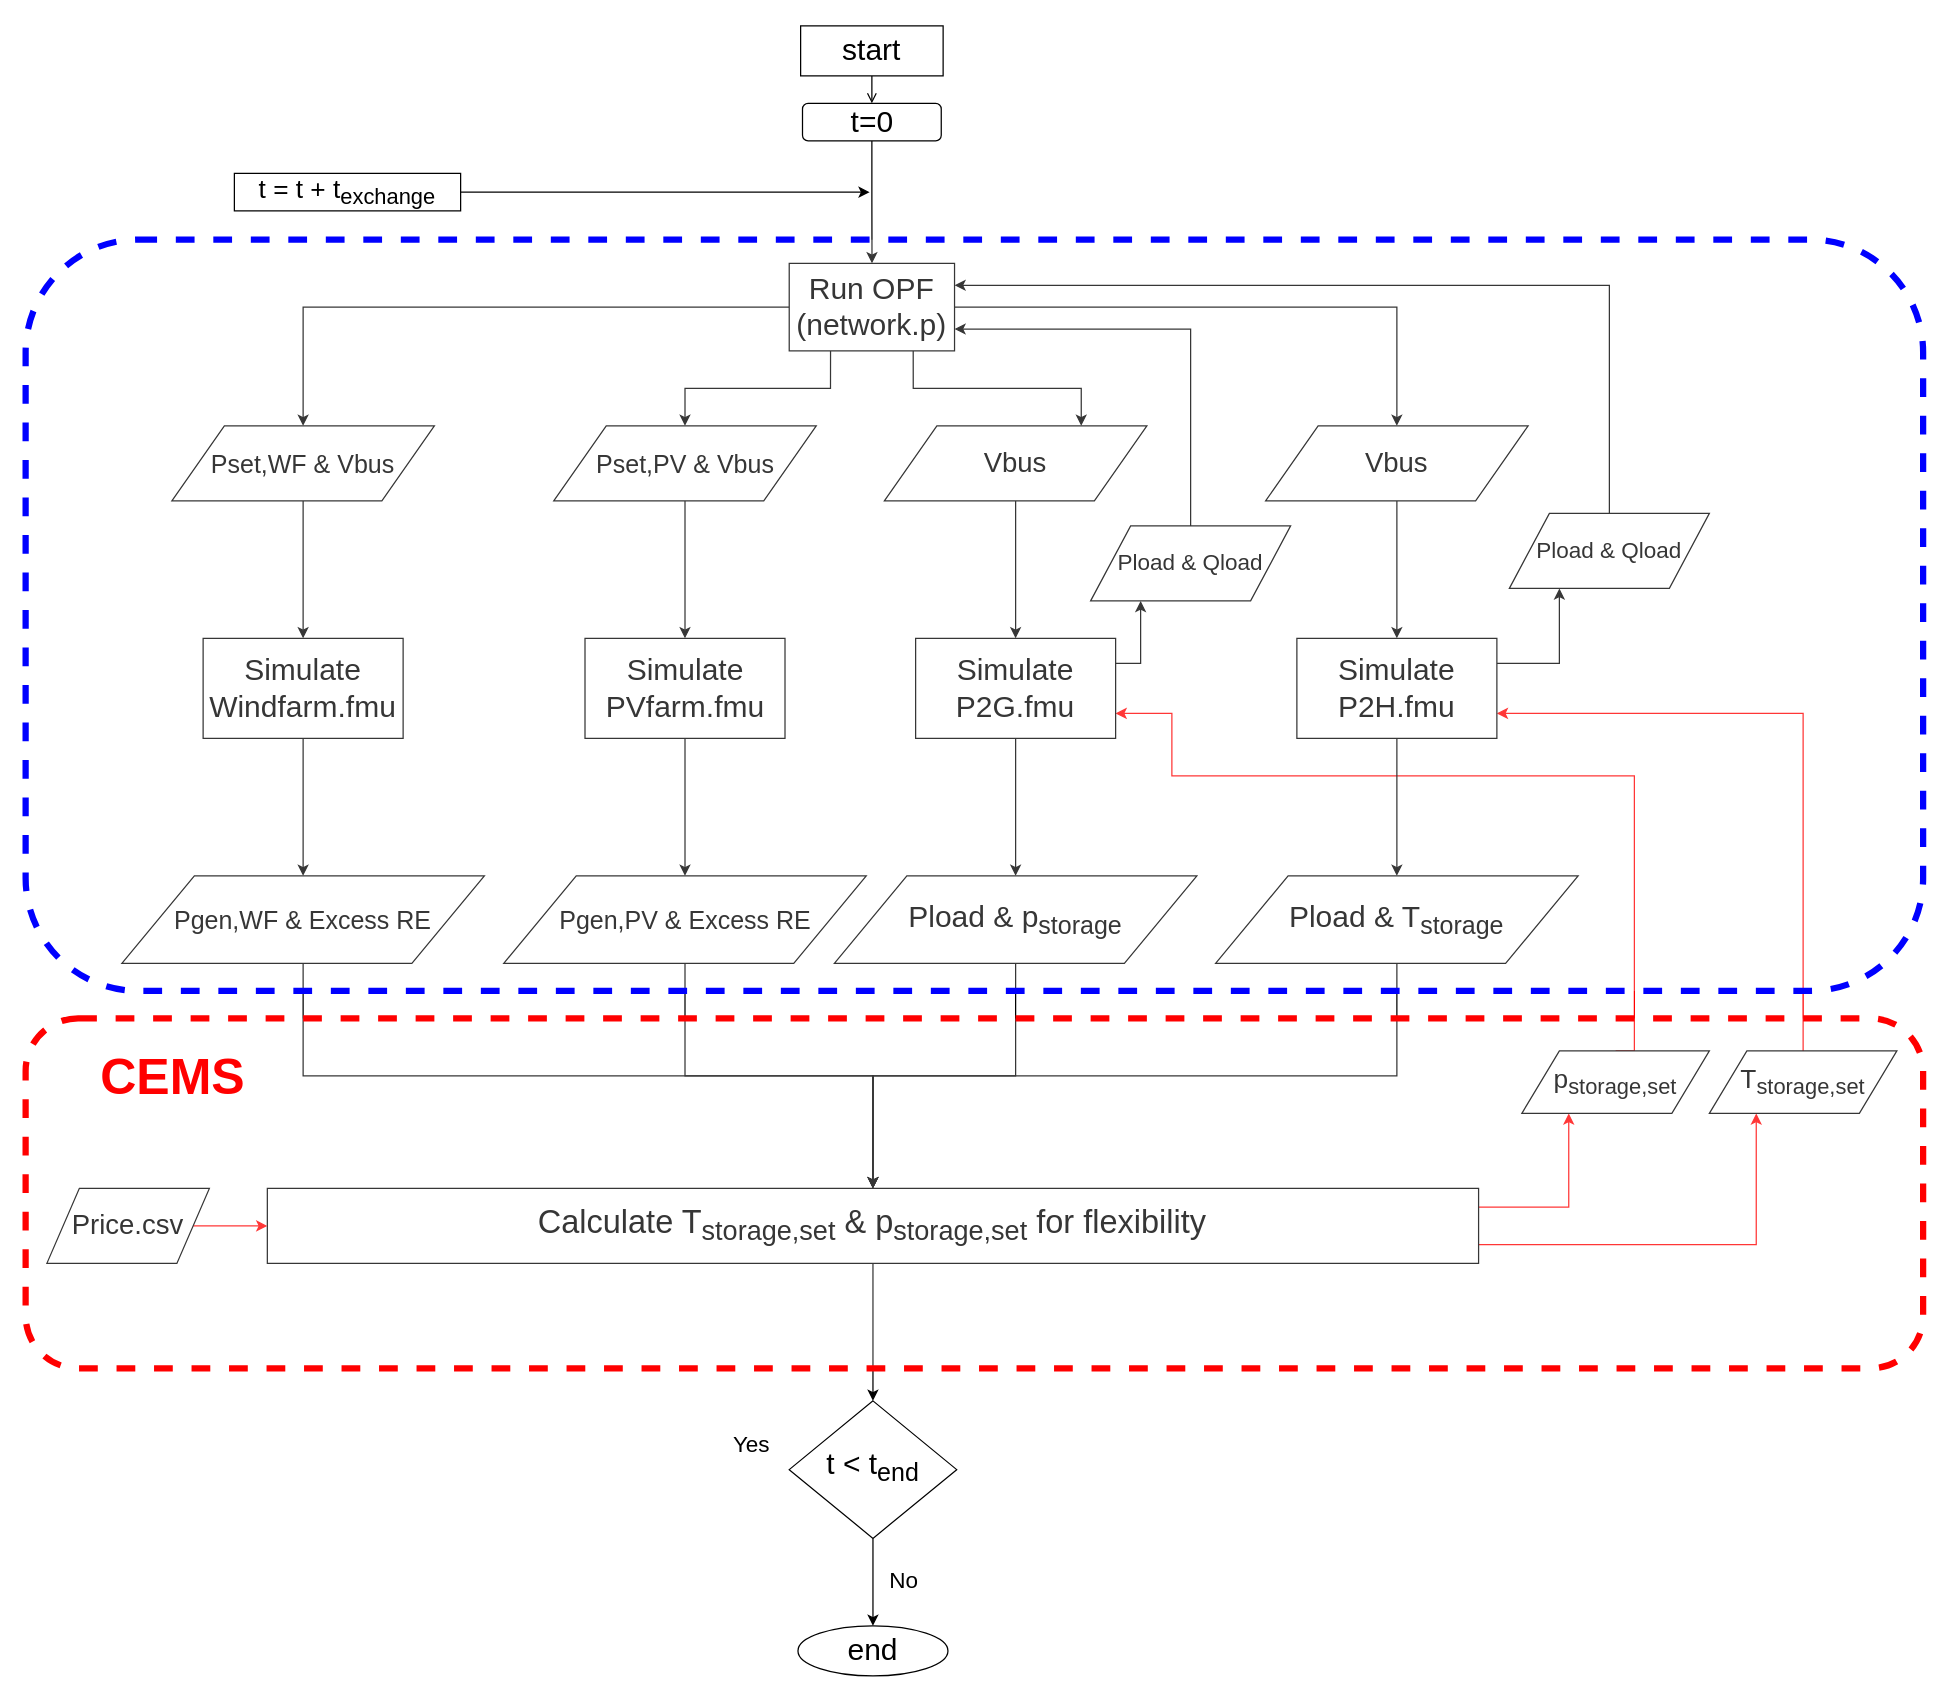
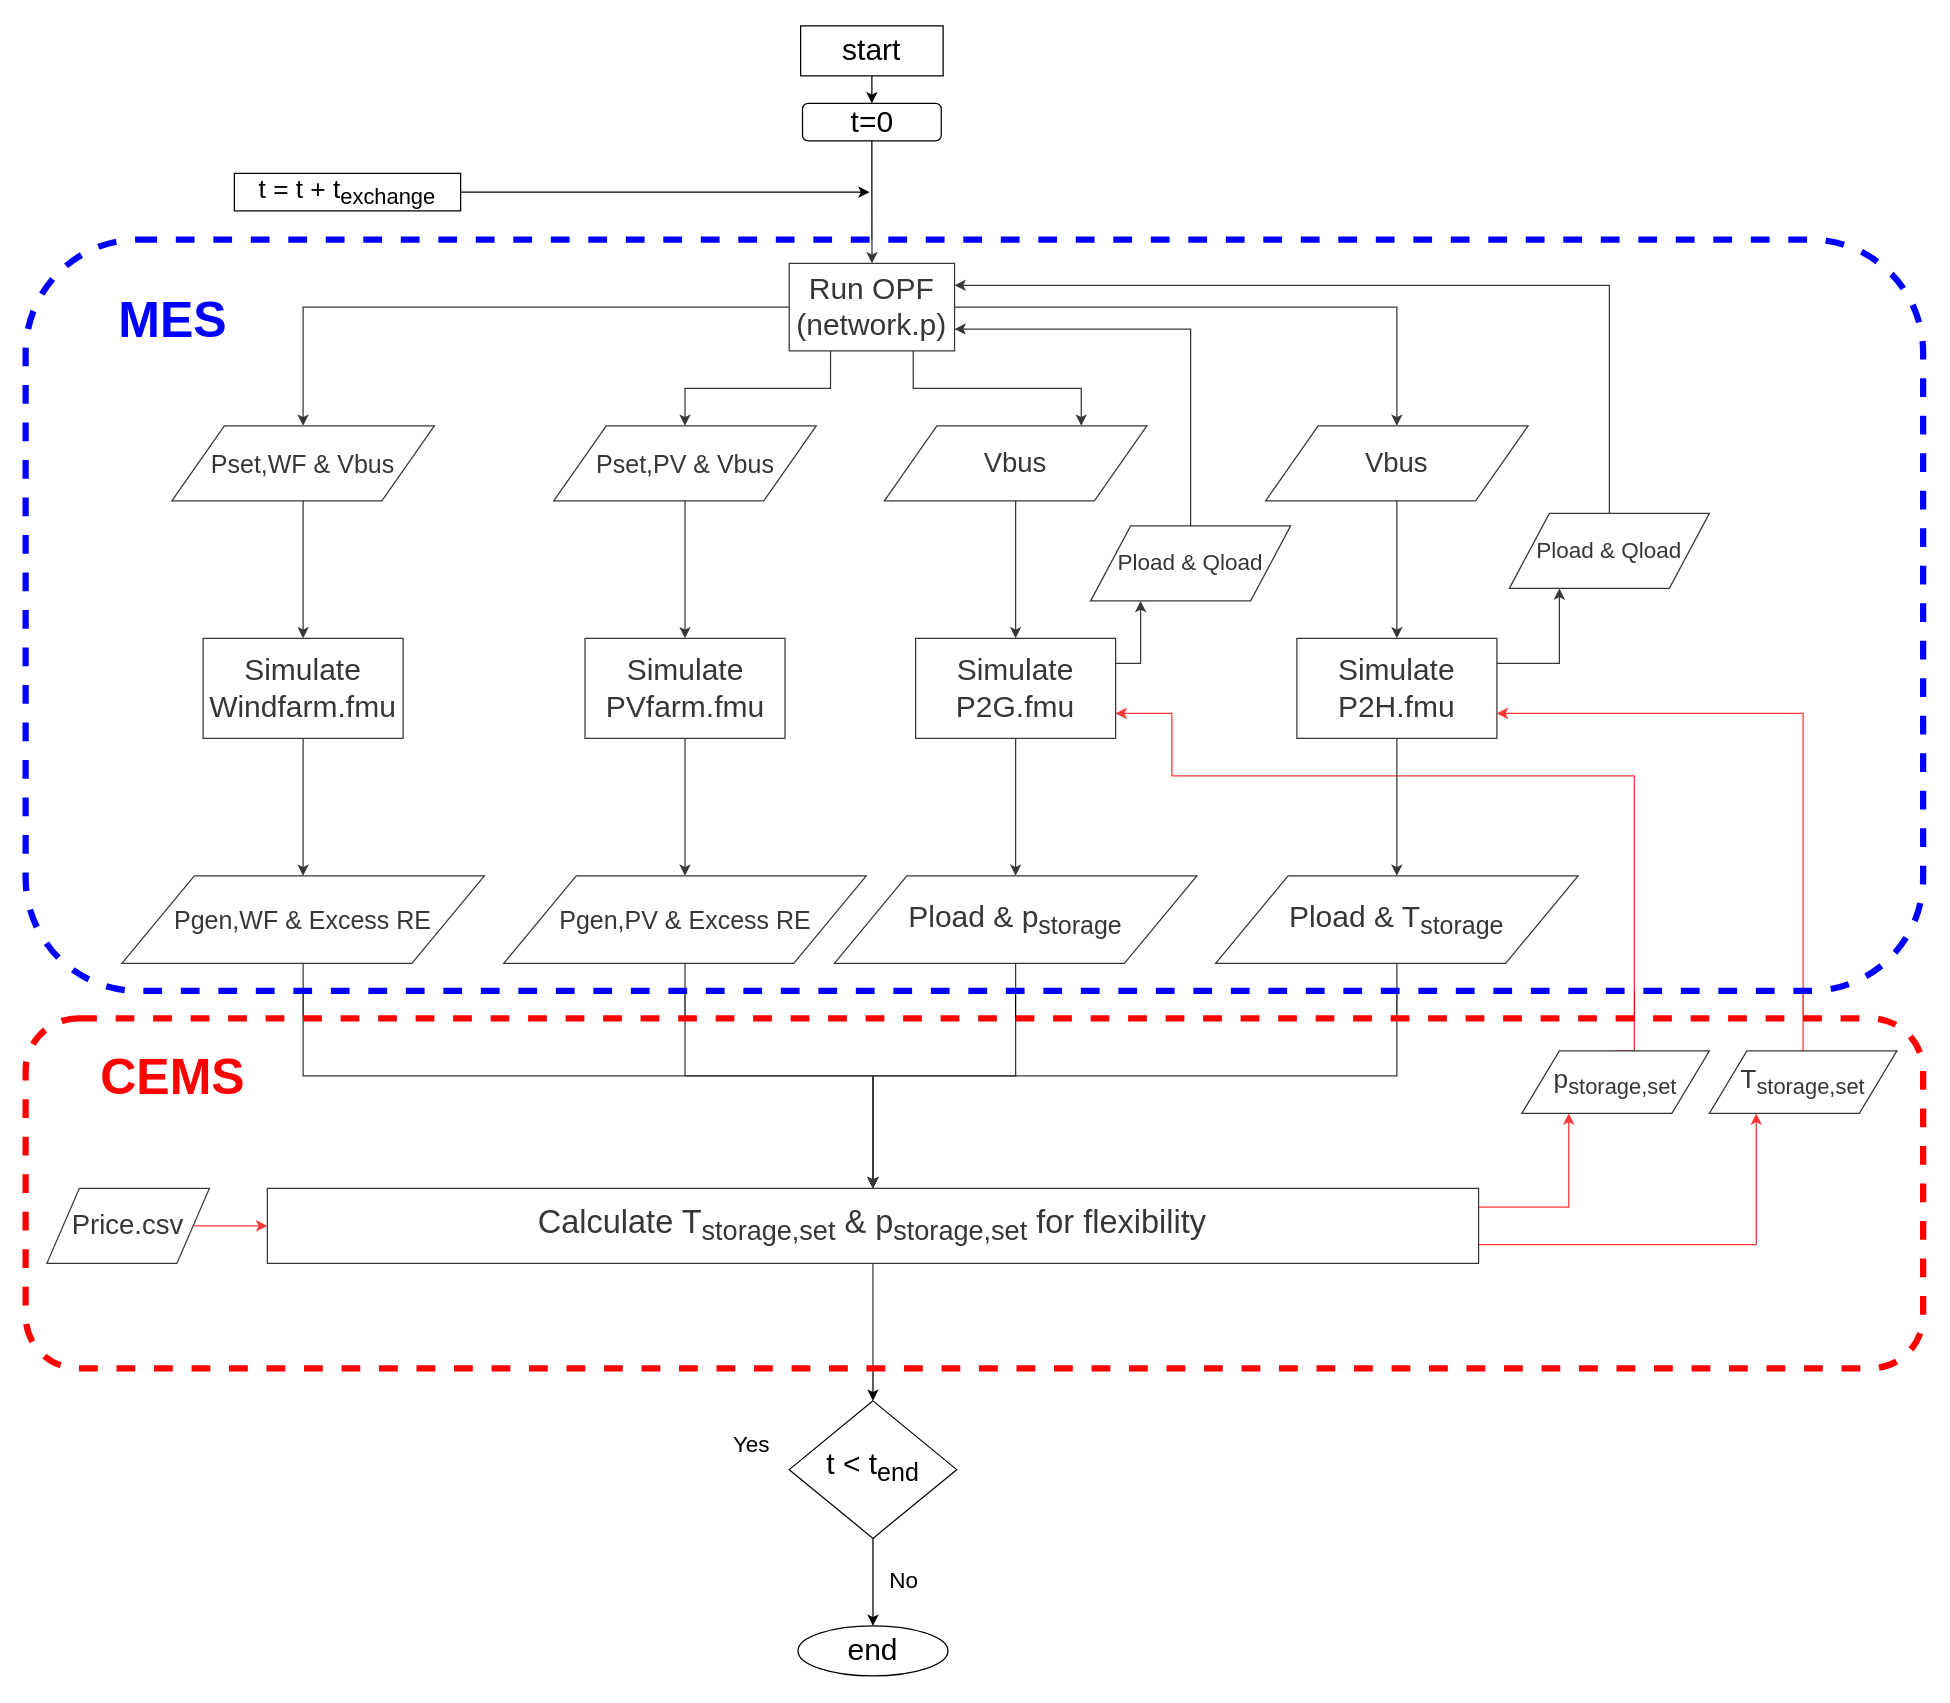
edge "start" -> "t=0": arrowhead open -> classic
node "MES": added
